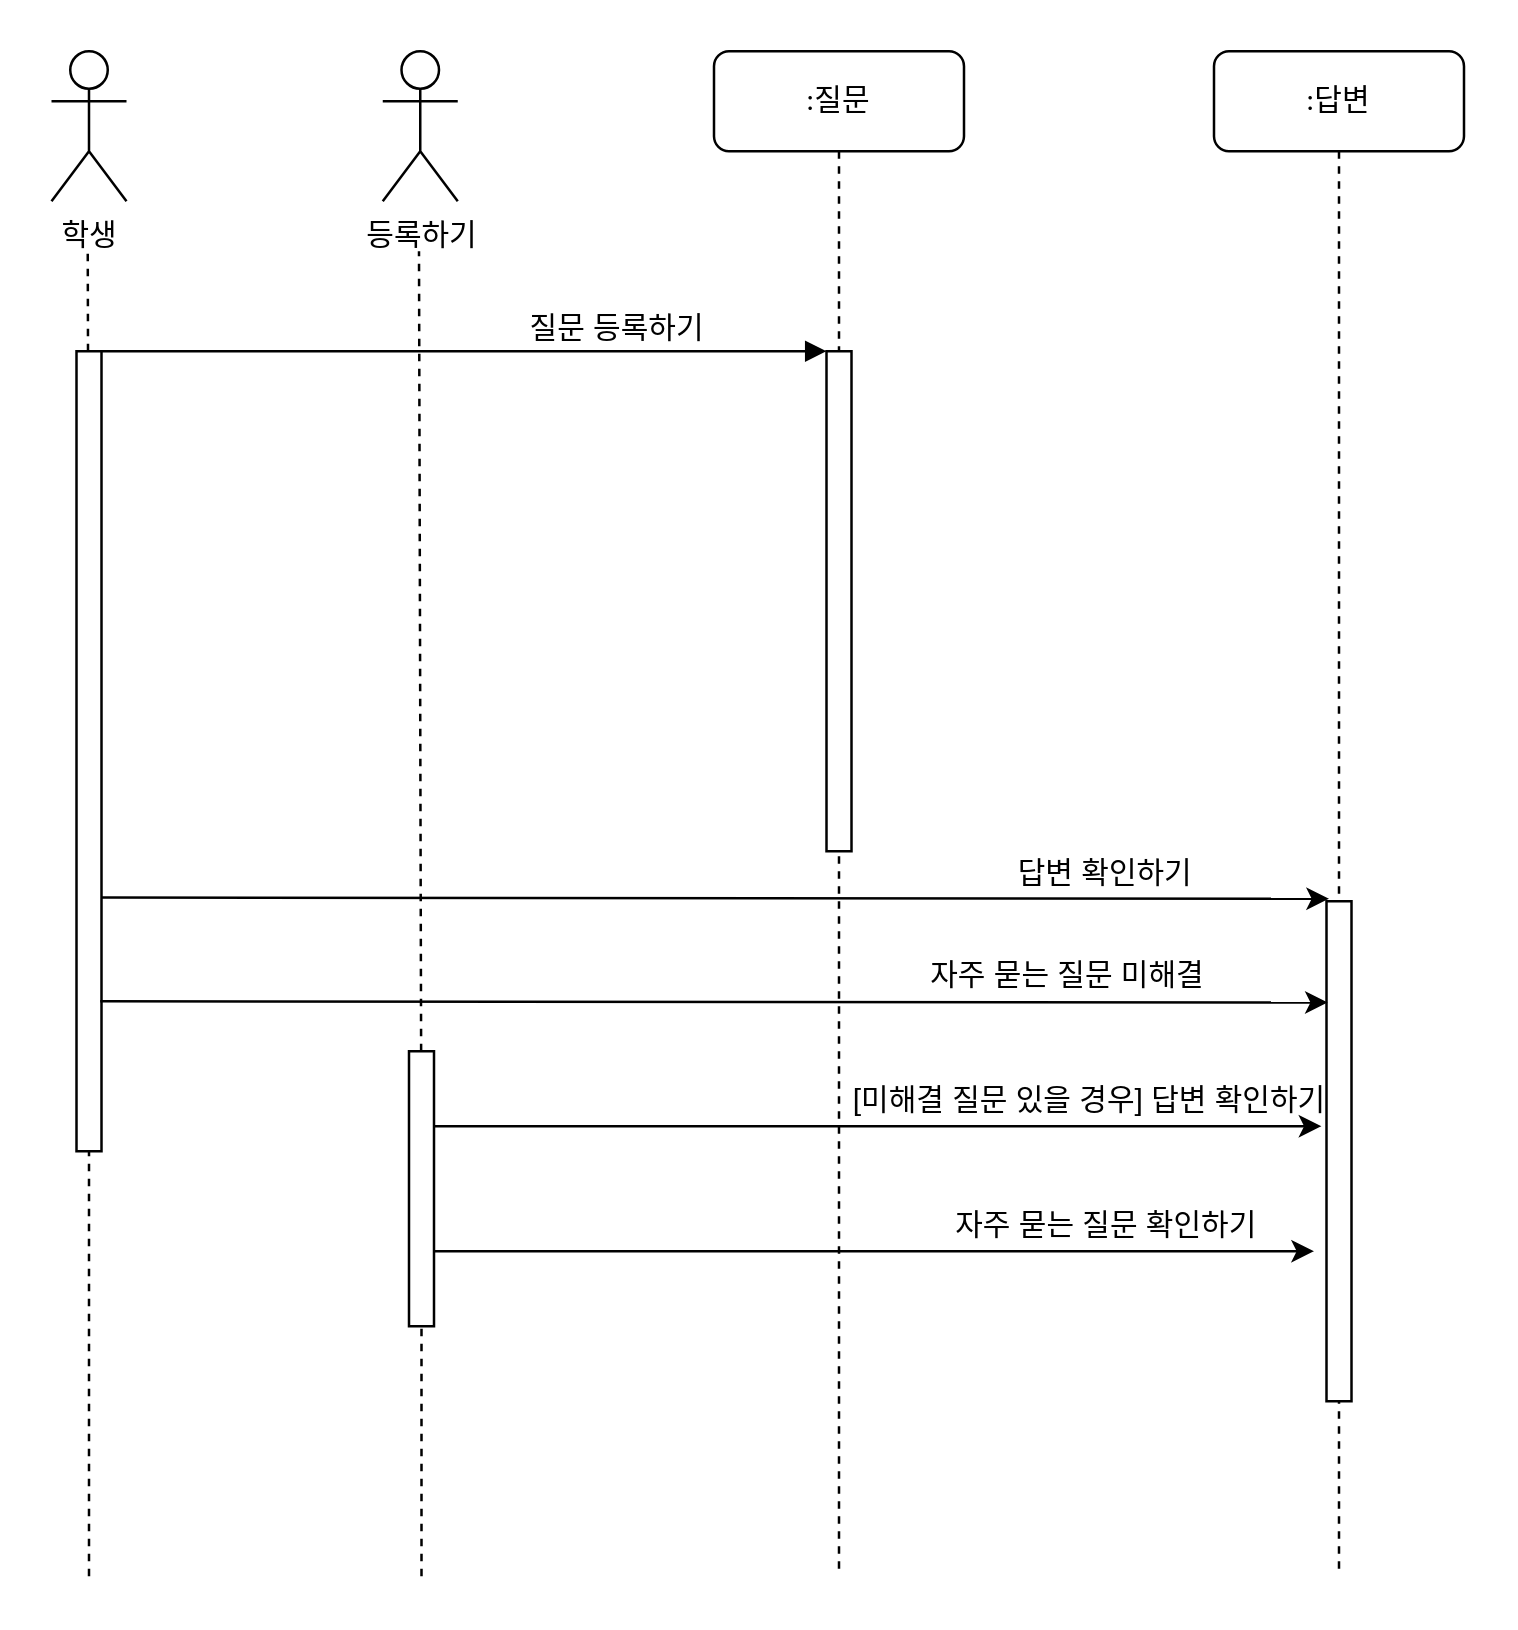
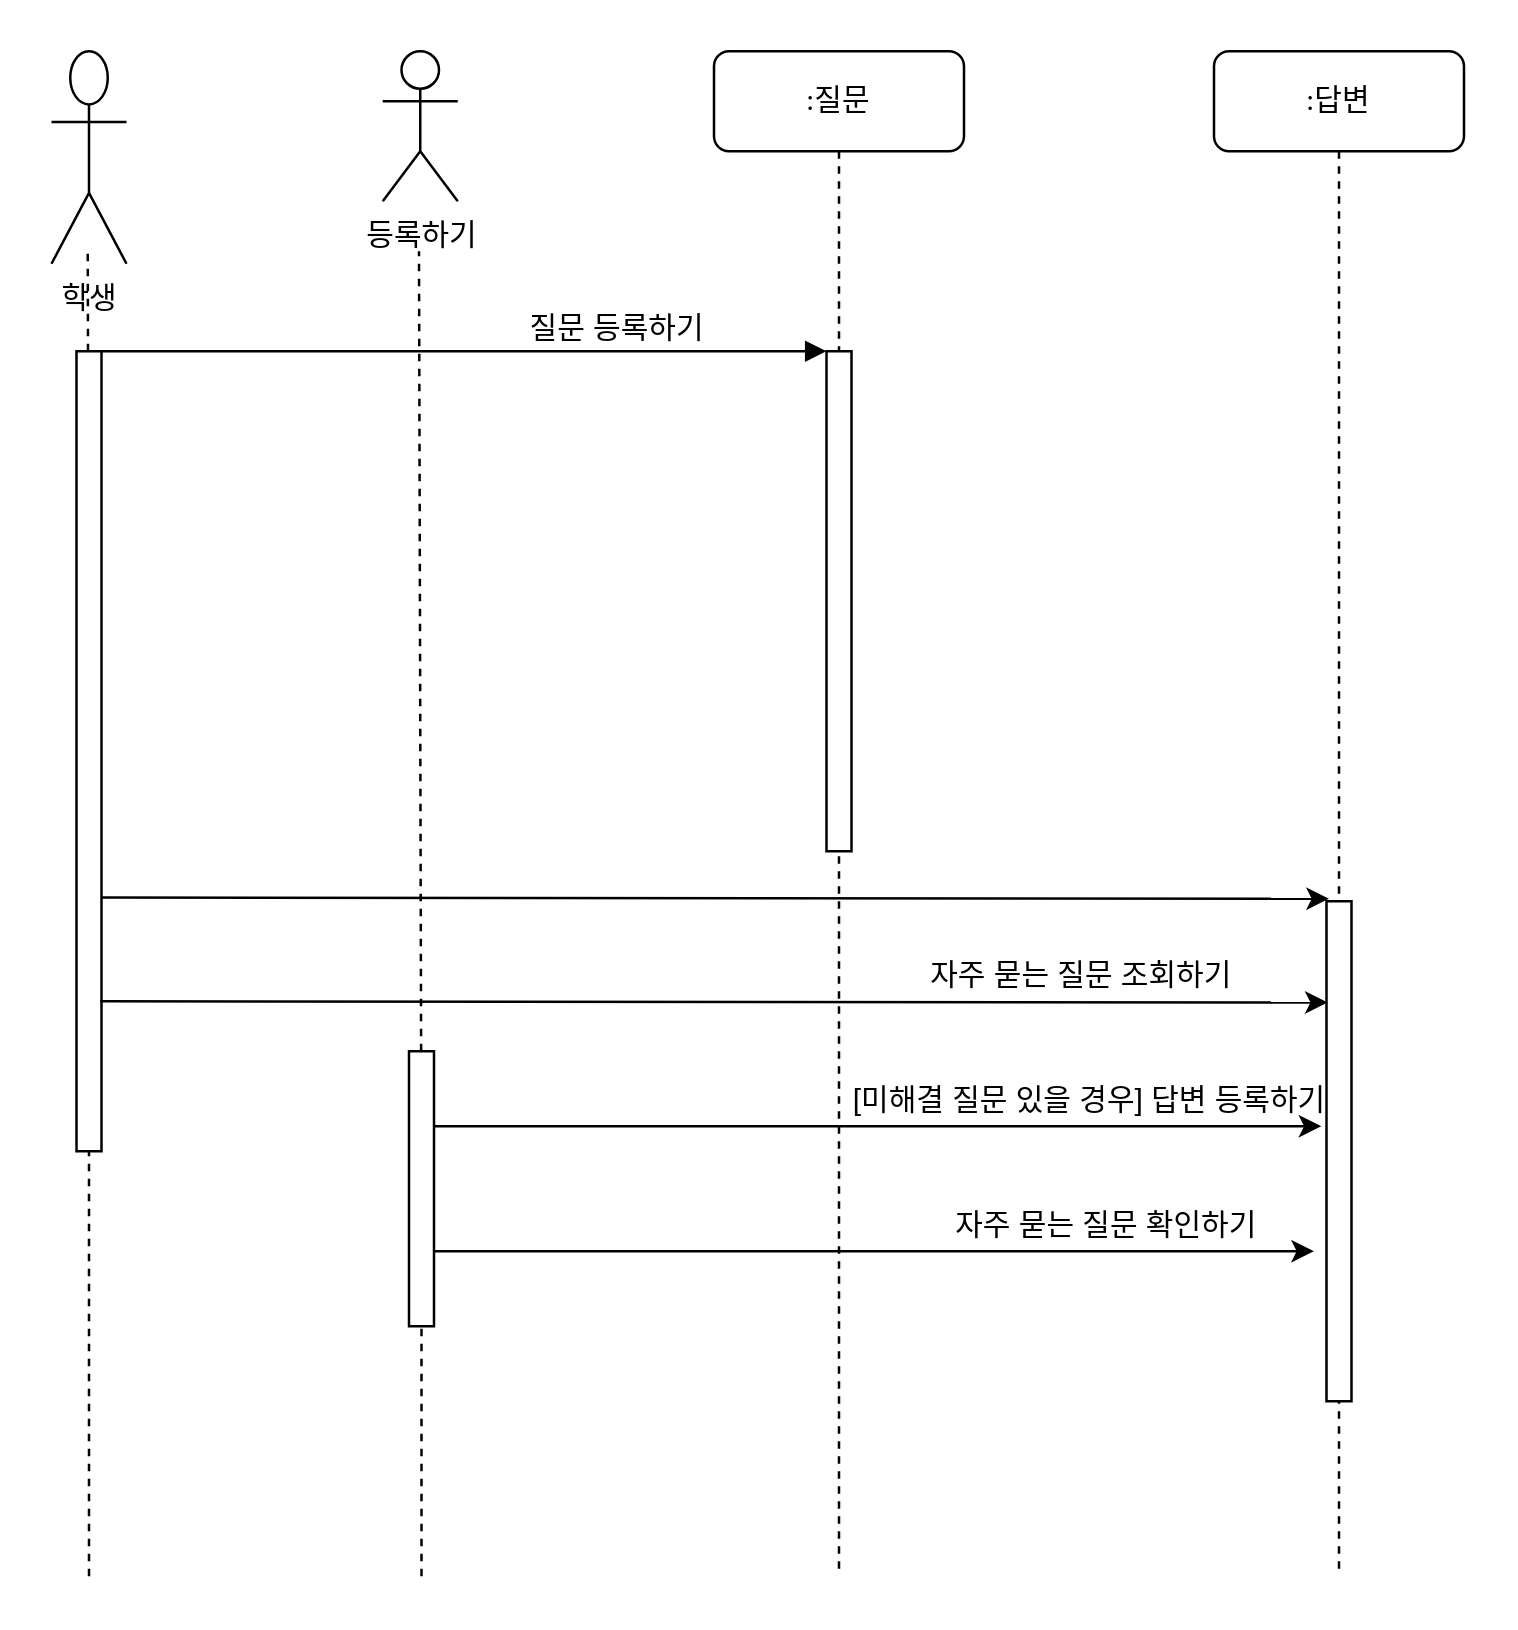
node "학생": size 75x150 -> 75x213
node "답변 확인하기": removed
node "자주 묻는 질문 미해결": label "자주 묻는 질문 미해결" -> "자주 묻는 질문 조회하기"
node "[미해결 질문 있을 경우] 답변 확인하기": label "[미해결 질문 있을 경우] 답변 확인하기" -> "[미해결 질문 있을 경우] 답변 등록하기"
